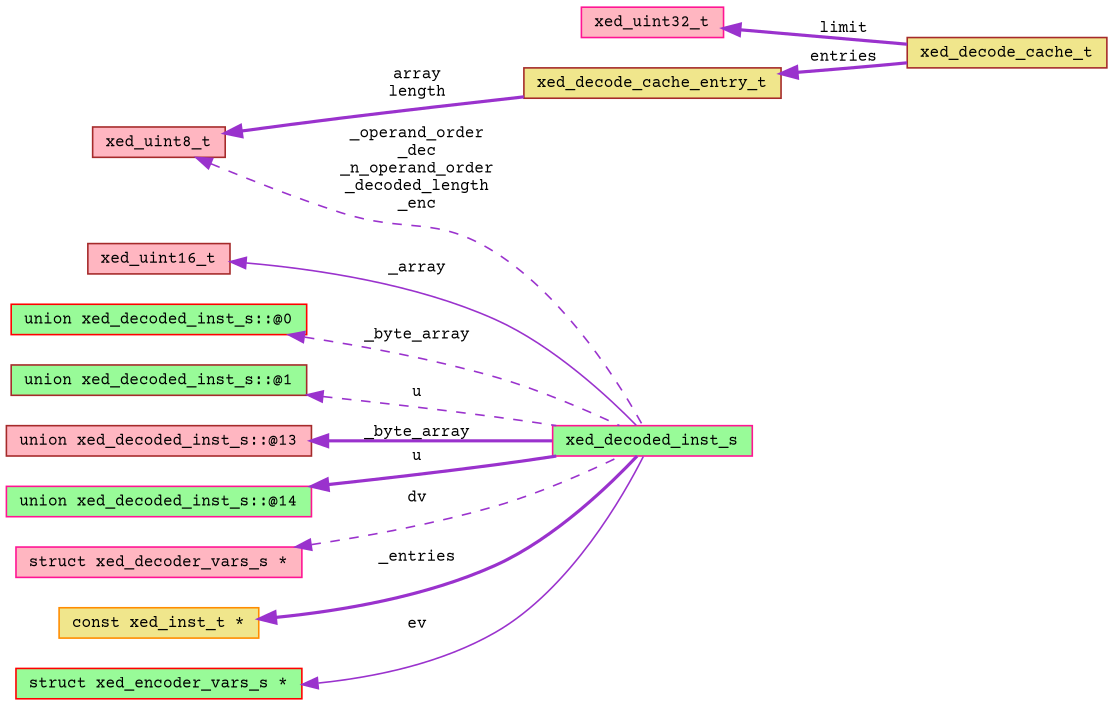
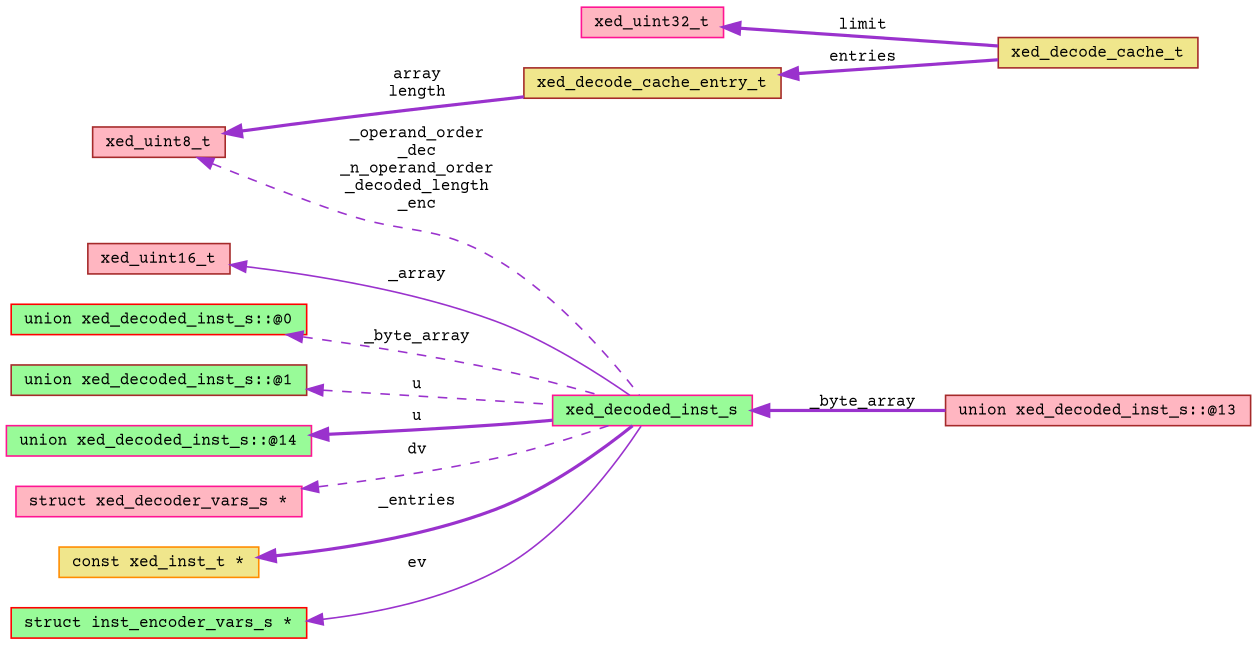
edge "xed_decoded_inst_s" -> "union xed_decoded_inst_s::@13": reversed
node "struct xed_encoder_vars_s *": label "struct xed_encoder_vars_s *" -> "struct inst_encoder_vars_s *"
